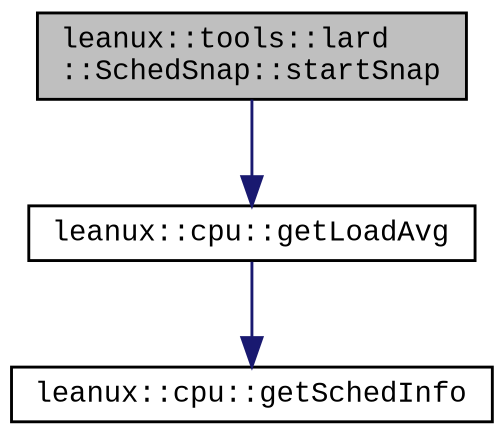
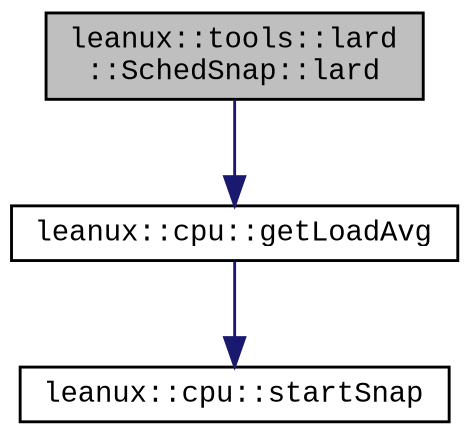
node "leanux::tools::lard ::SchedSnap::startSnap": label "leanux::tools::lard ::SchedSnap::startSnap" -> "leanux::tools::lard ::SchedSnap::lard"
node "leanux::cpu::getSchedInfo": label "leanux::cpu::getSchedInfo" -> "leanux::cpu::startSnap"
